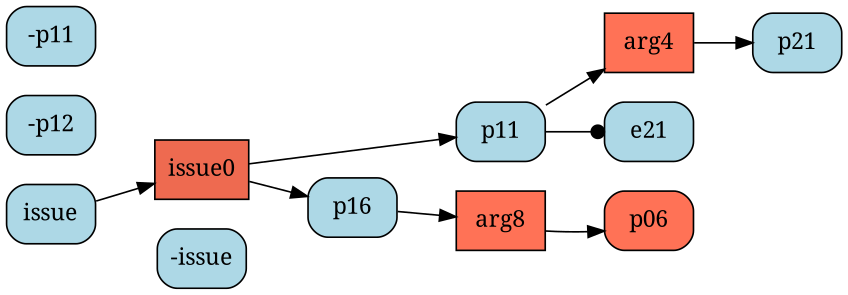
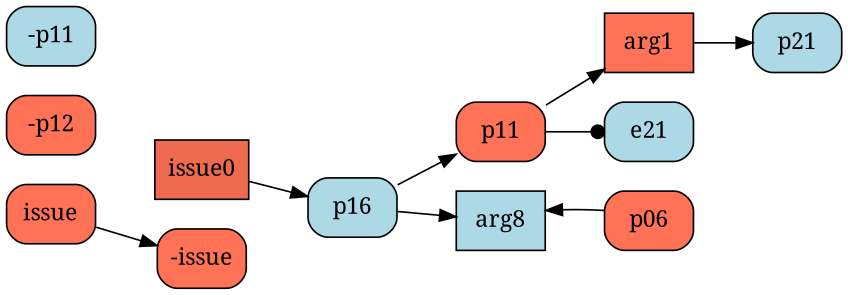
node "arg4": label "arg4" -> "arg1"
node "-p12": fillcolor lightblue -> coral1
node "p11": fillcolor lightblue -> coral1
edge "issue0" -> "p11": now "p16" -> "p11"
edge "issue" -> "issue0": now "issue" -> "-issue"
node "issue": fillcolor lightblue -> coral1
node "arg8": fillcolor coral1 -> lightblue
edge "arg8" -> "p06": reversed
node "-issue": fillcolor lightblue -> coral1
